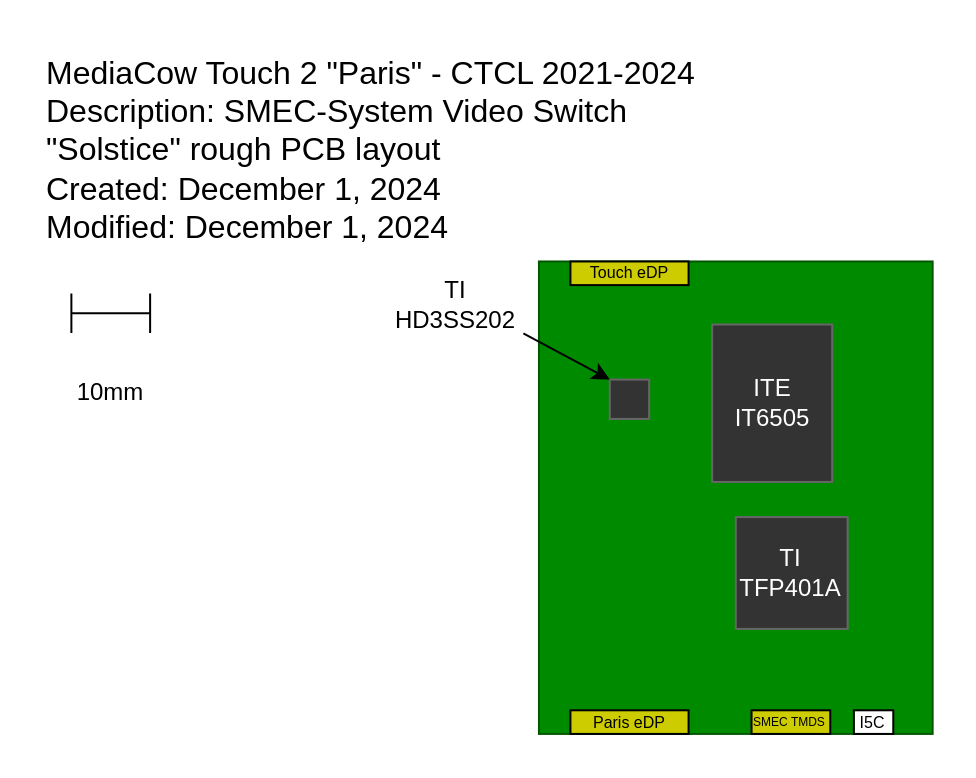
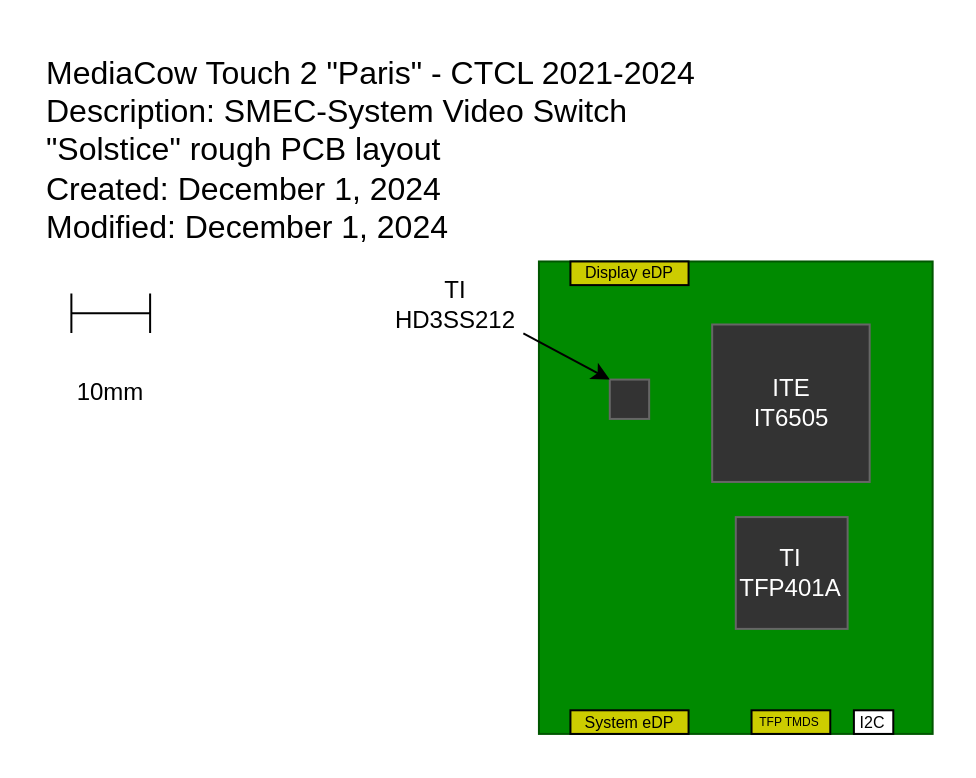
node "Touch eDP": label "Touch eDP" -> "Display eDP"
node "TI HD3SS202": label "TI HD3SS202" -> "TI HD3SS212"
node "ITE IT6505": size 120x157 -> 157x157
node "Paris eDP": label "Paris eDP" -> "System eDP"
node "SMEC TMDS": label "SMEC TMDS" -> "TFP TMDS"
node "I5C": label "I5C" -> "I2C"
